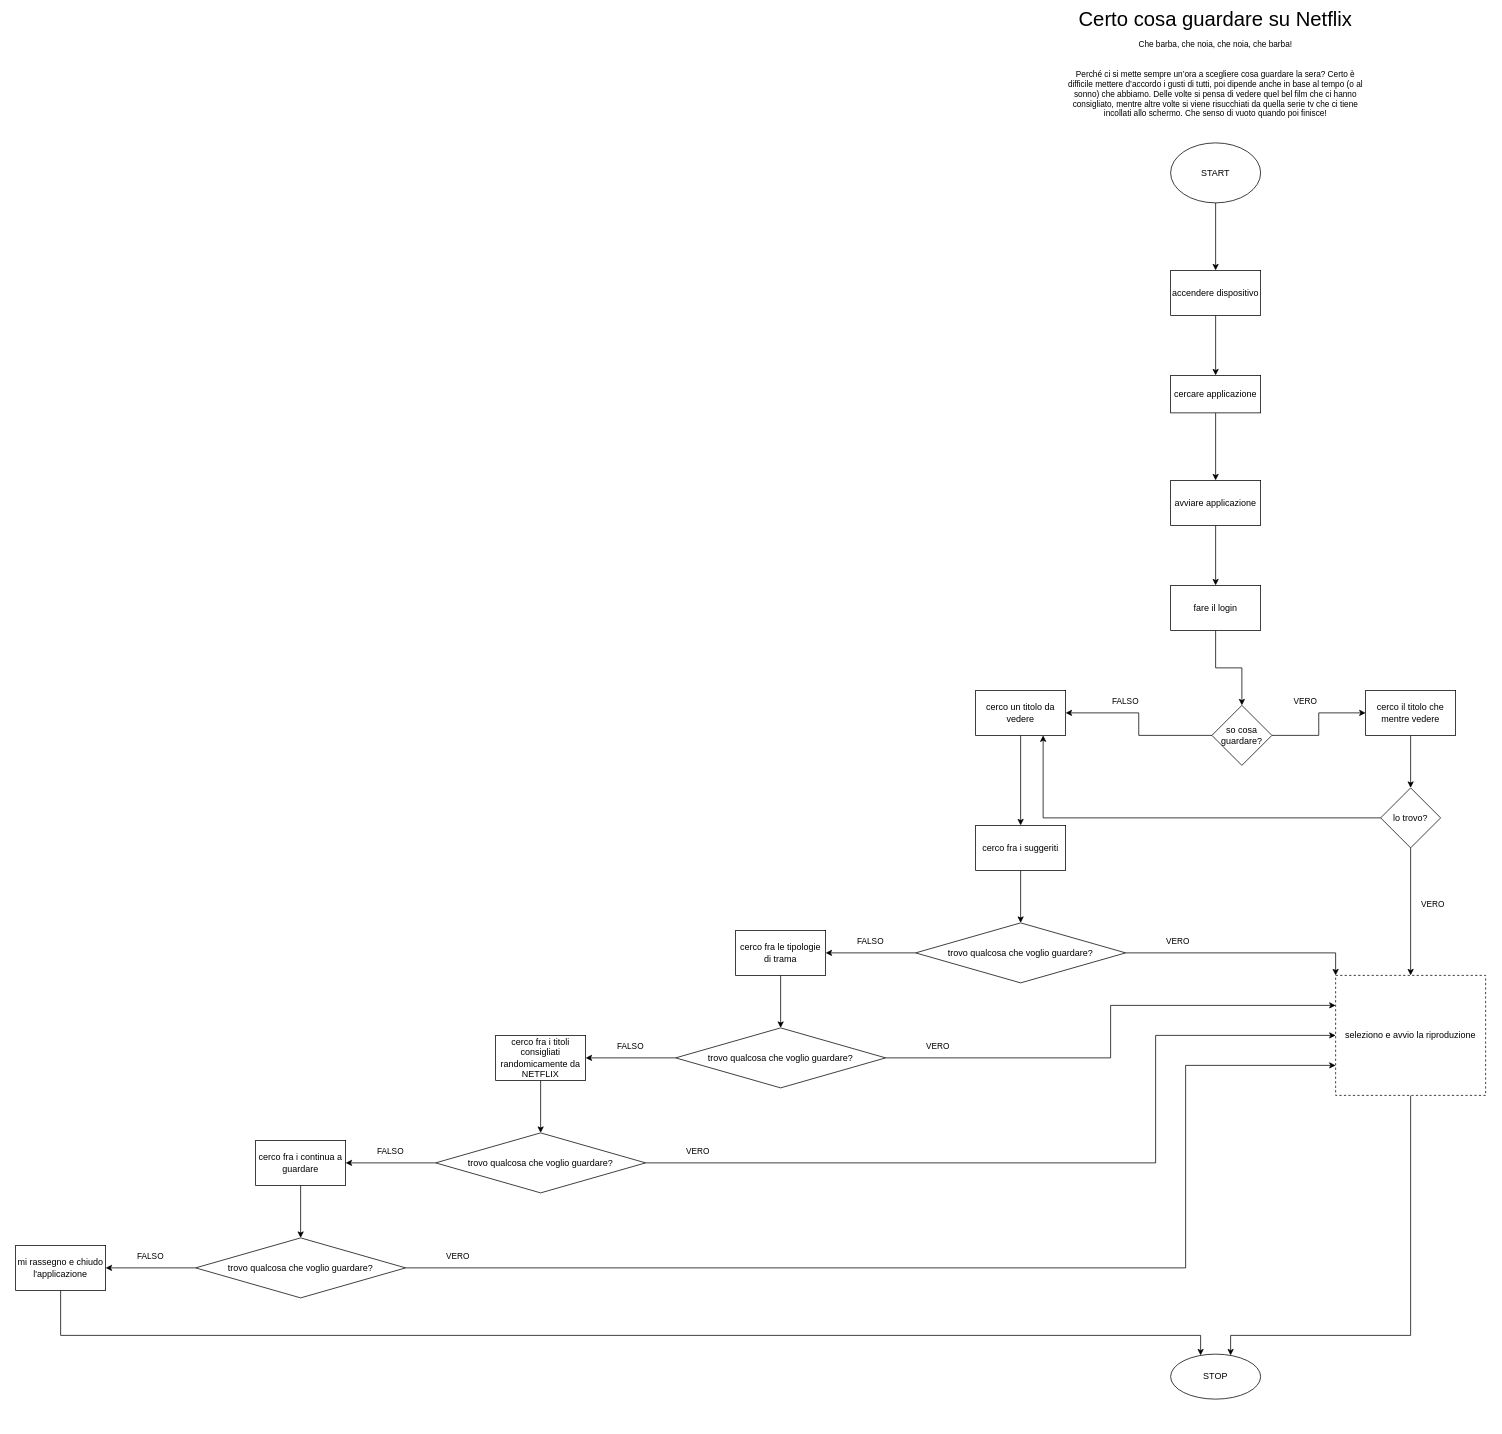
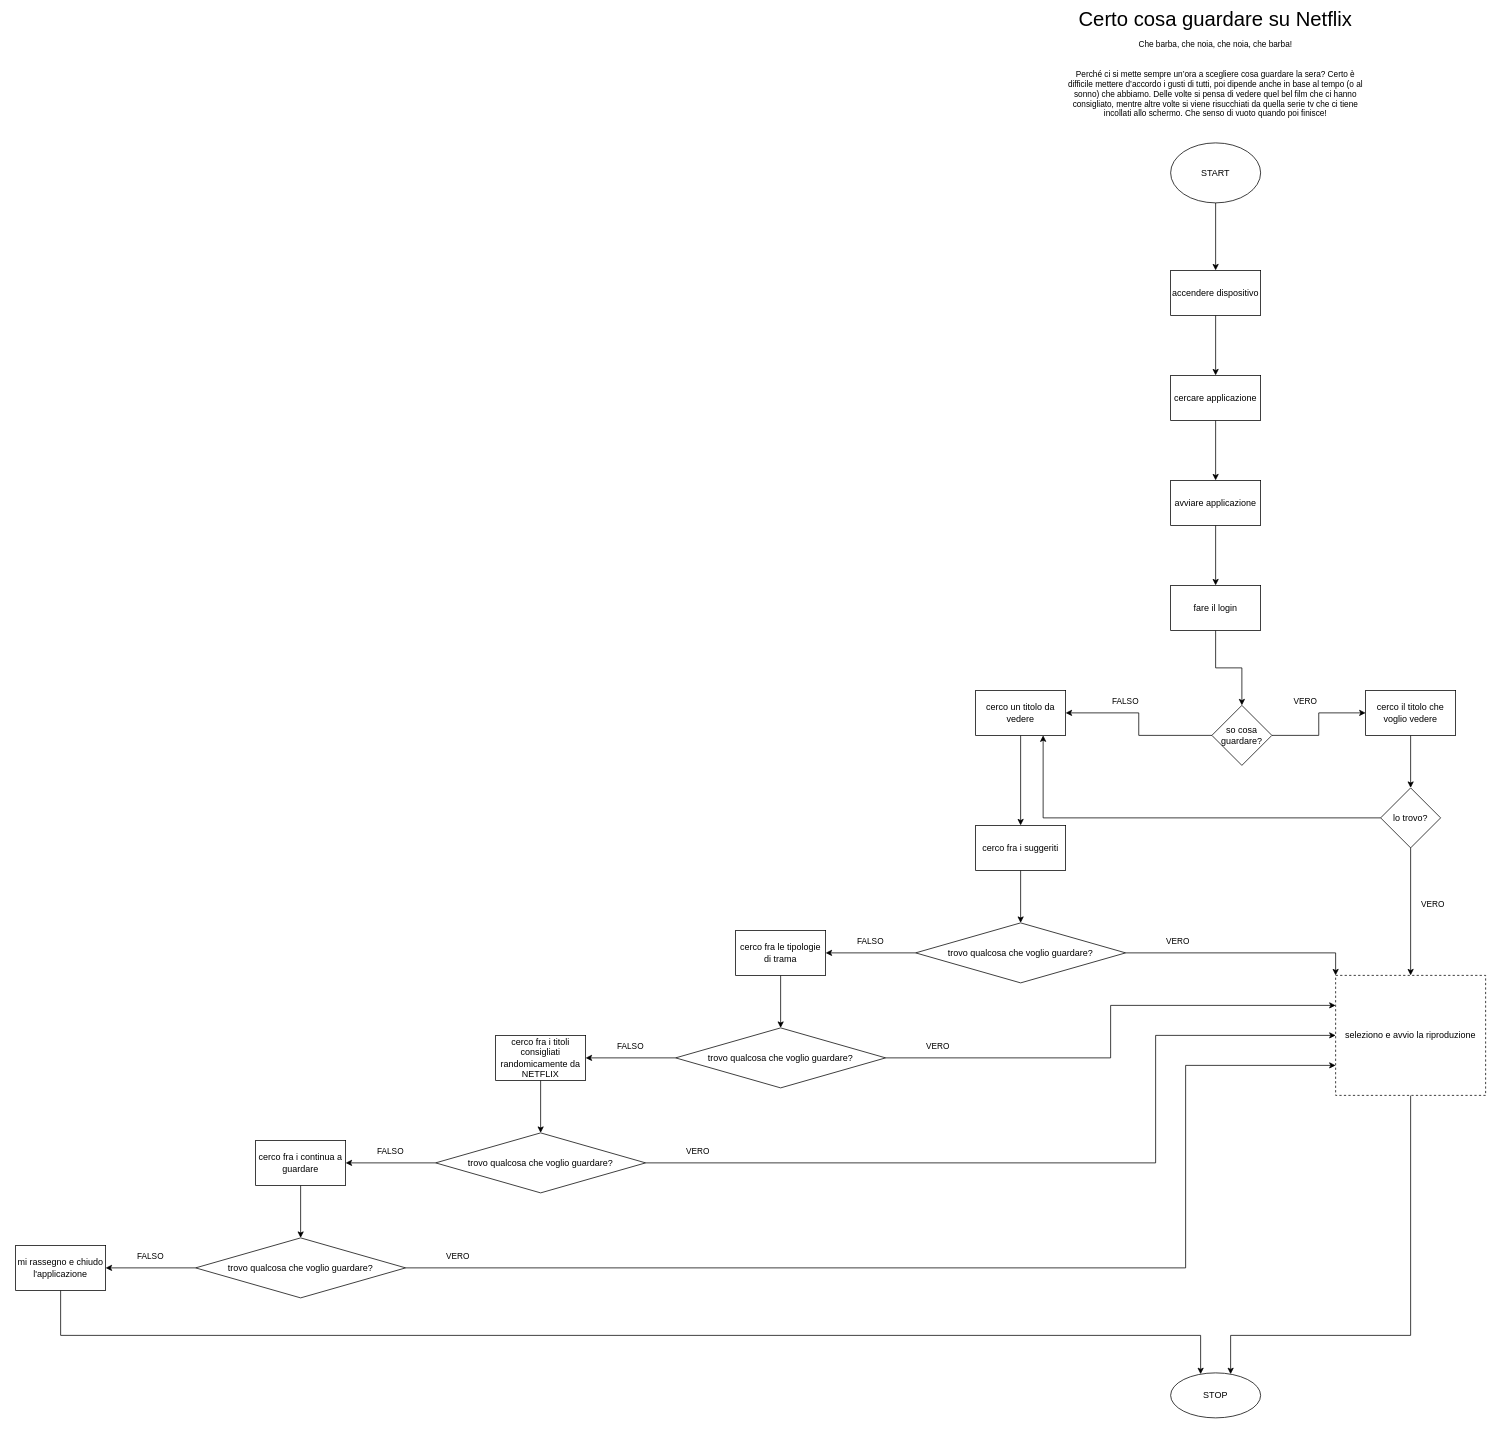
node "cercare applicazione": size 90x38 -> 90x45
node "cerco il titolo che mentre vedere": label "cerco il titolo che mentre vedere" -> "cerco il titolo che voglio vedere"
node "STOP": moved (1215, 1377) -> (1215, 1395)
